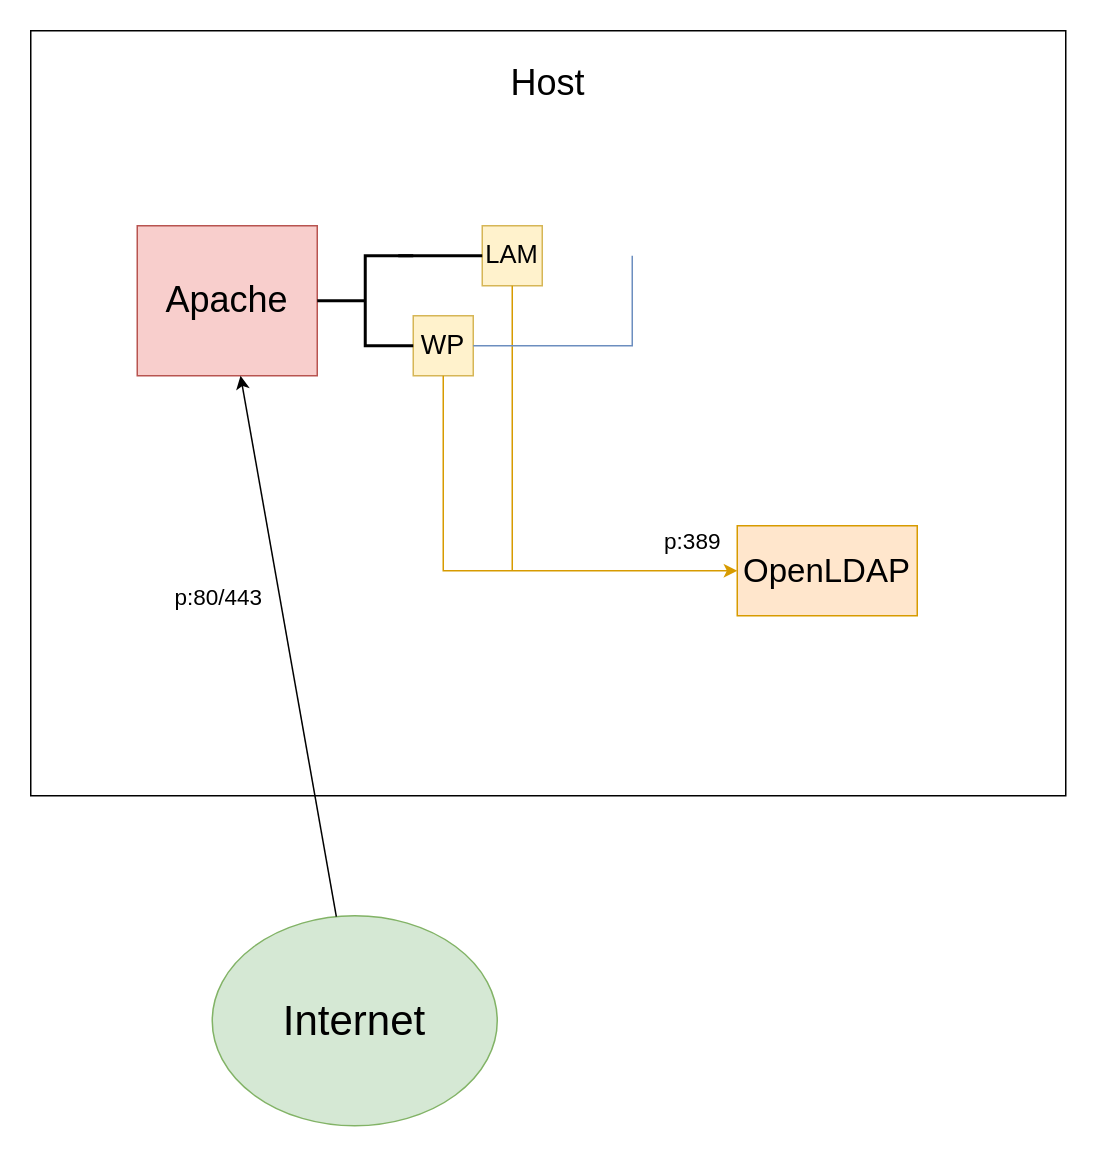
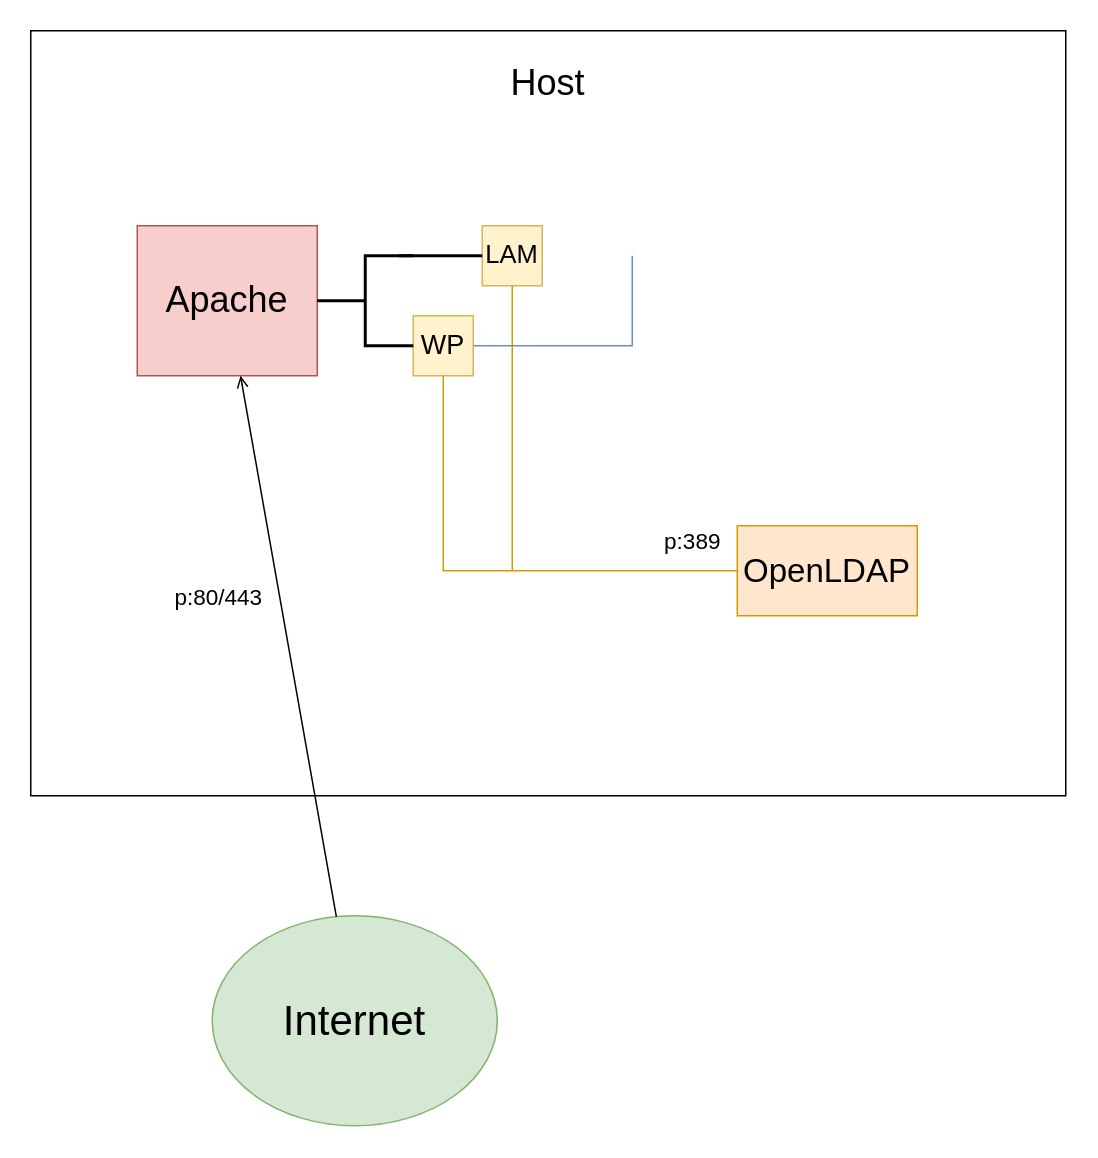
edge "Internet" -> "Apache": arrowhead classic -> open
edge "WP" -> "OpenLDAP": arrowhead classic -> none
